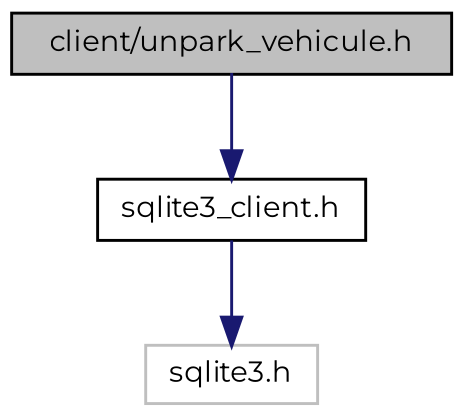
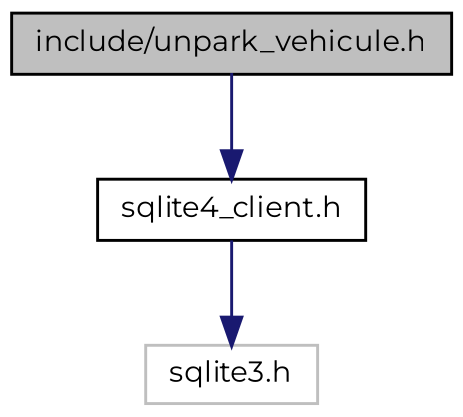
node "client/unpark_vehicule.h": label "client/unpark_vehicule.h" -> "include/unpark_vehicule.h"
node "sqlite3_client.h": label "sqlite3_client.h" -> "sqlite4_client.h"
